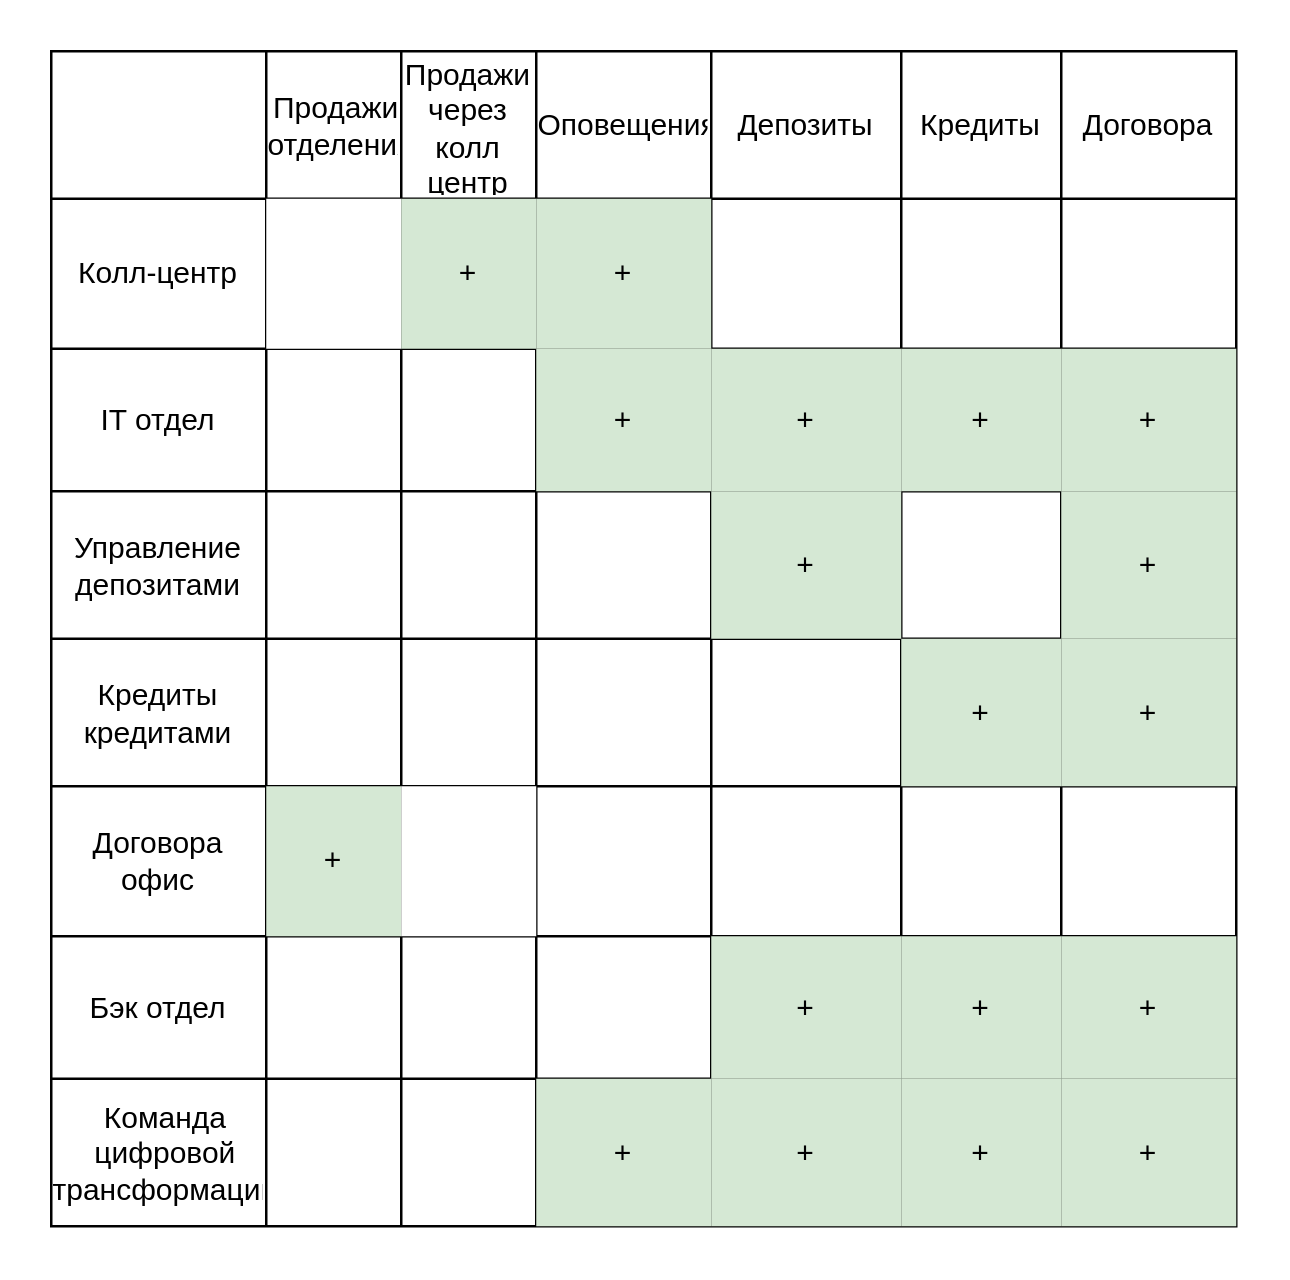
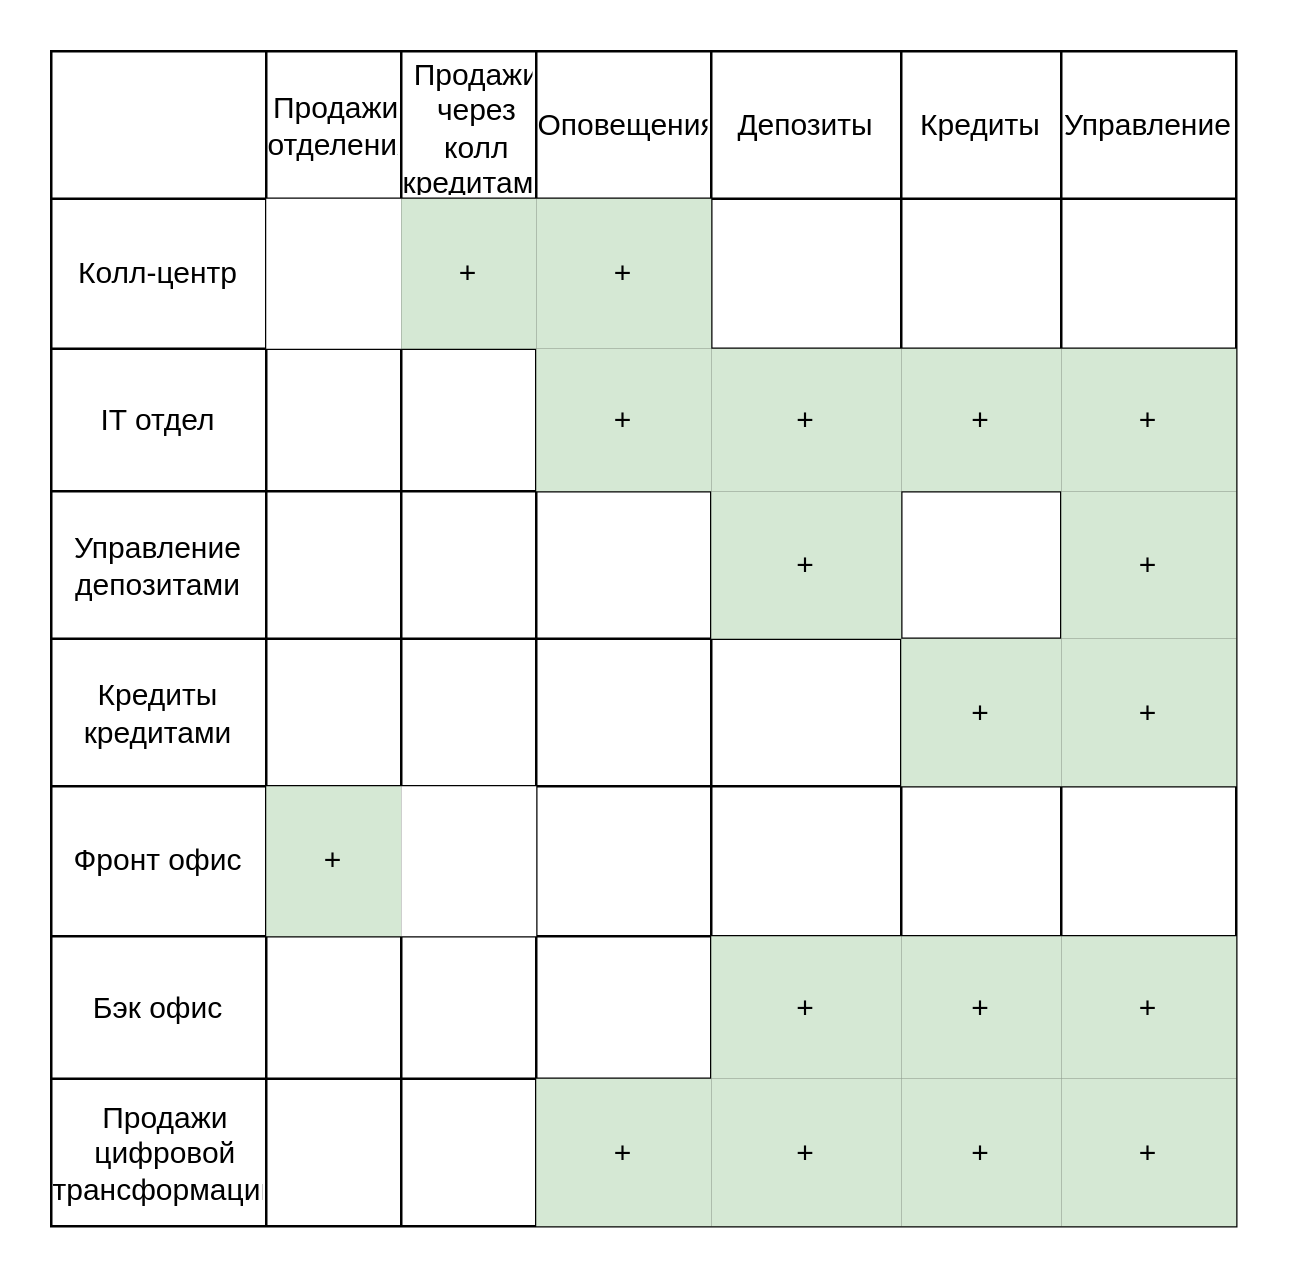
node "Продажи через колл центр": label "Продажи через колл центр" -> "Продажи через колл кредитами"
node "Договора": label "Договора" -> "Управление"
node "Договора офис": label "Договора офис" -> "Фронт офис"
node "Бэк отдел": label "Бэк отдел" -> "Бэк офис"
node "Команда цифровой трансформации": label "Команда цифровой трансформации" -> "Продажи цифровой трансформации"
